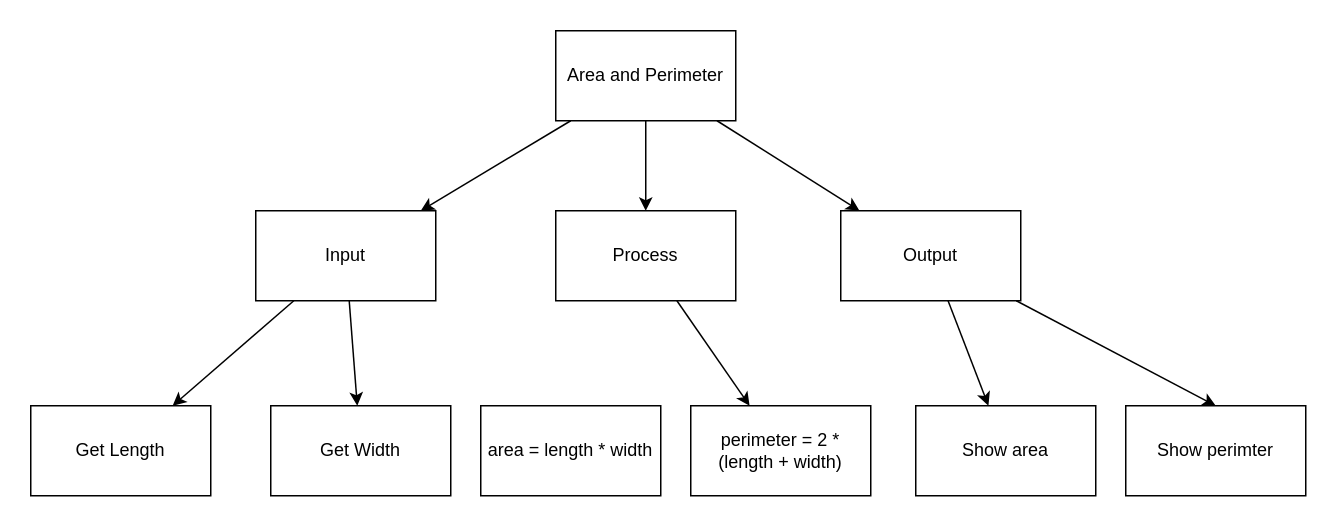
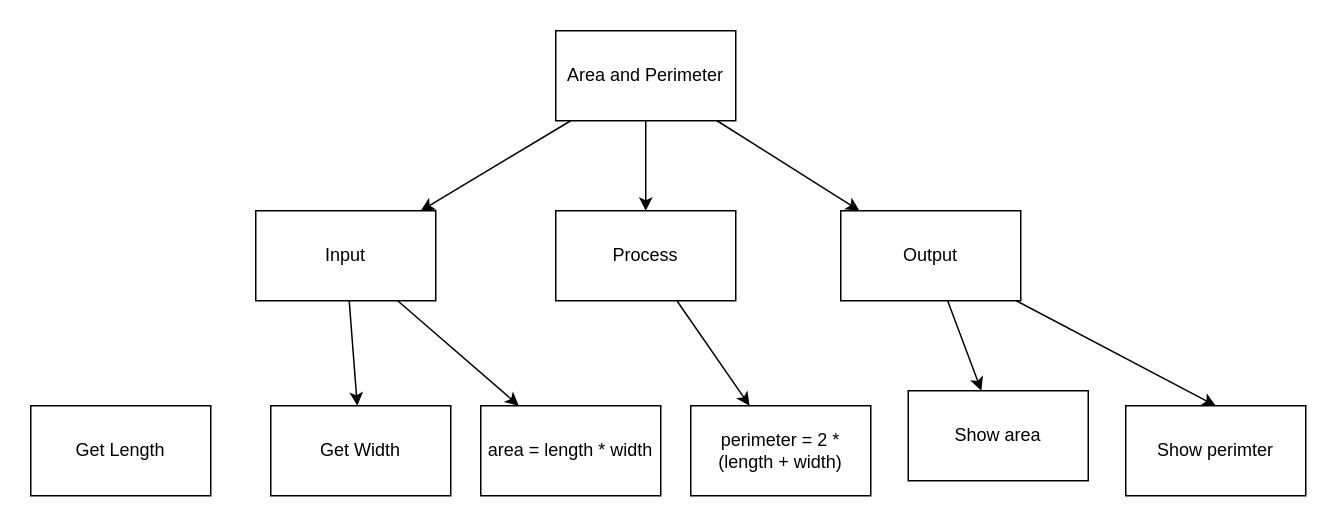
edge "Input" -> "Get Length": now "Input" -> "area = length * width"
node "Show area": moved (1006, 451) -> (998, 436)
